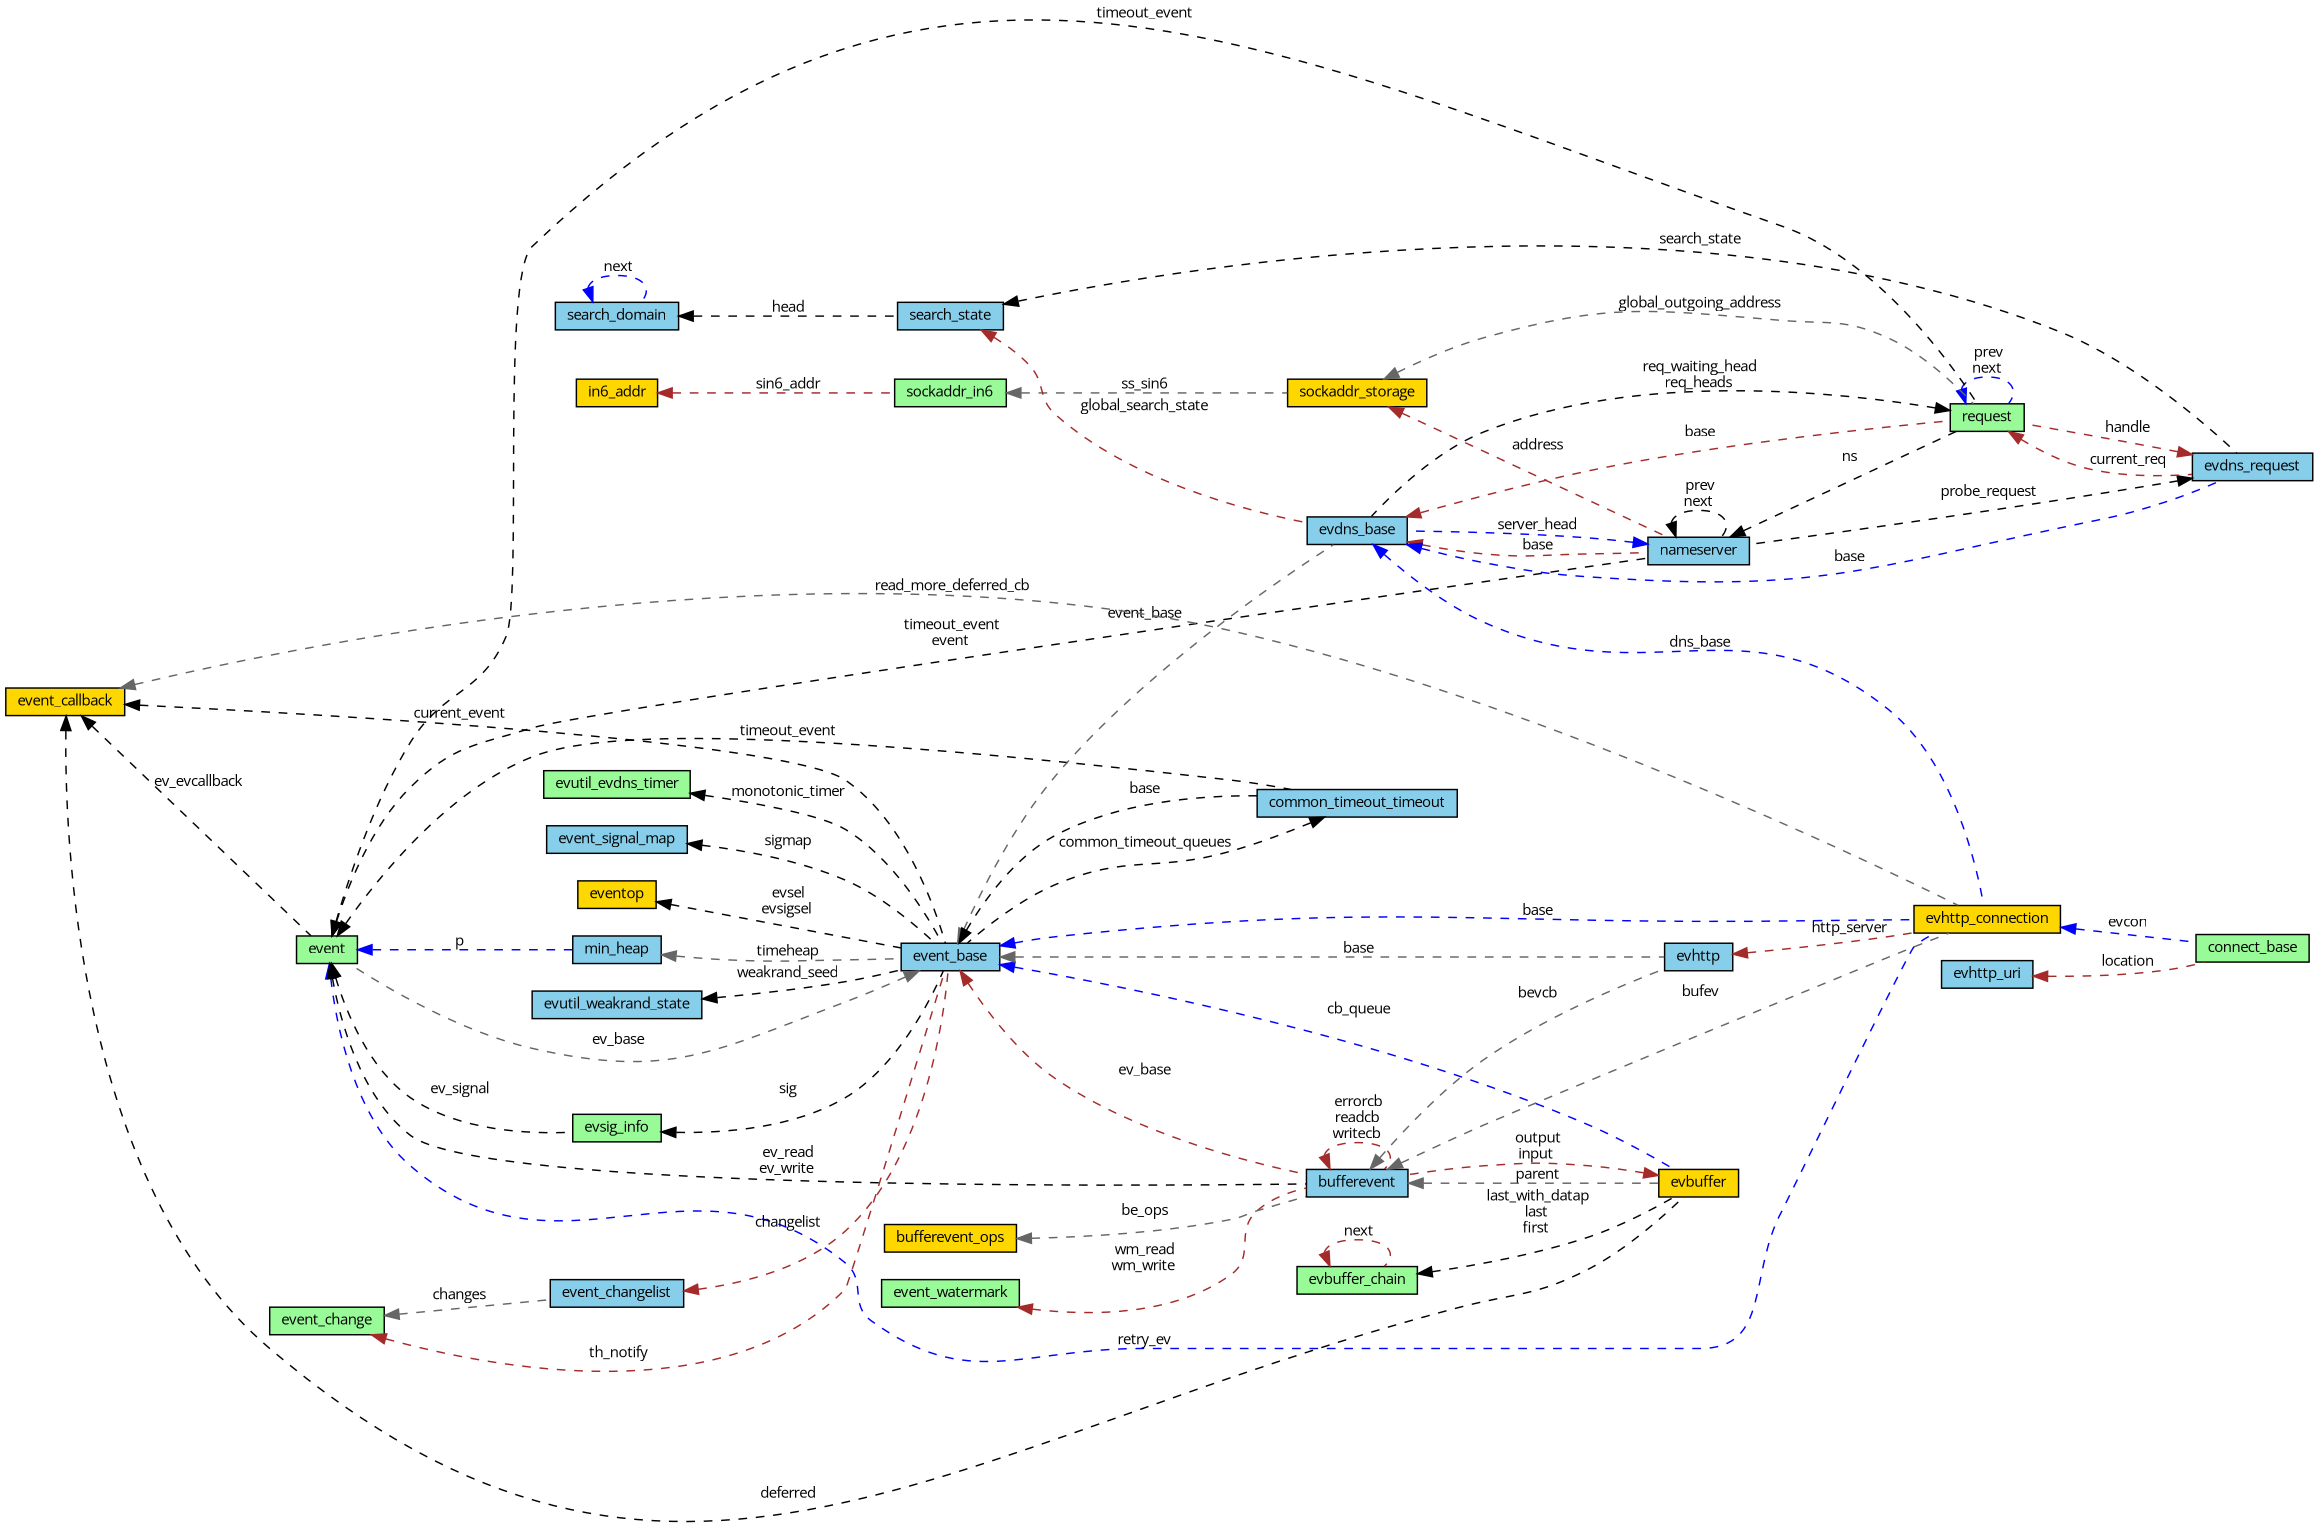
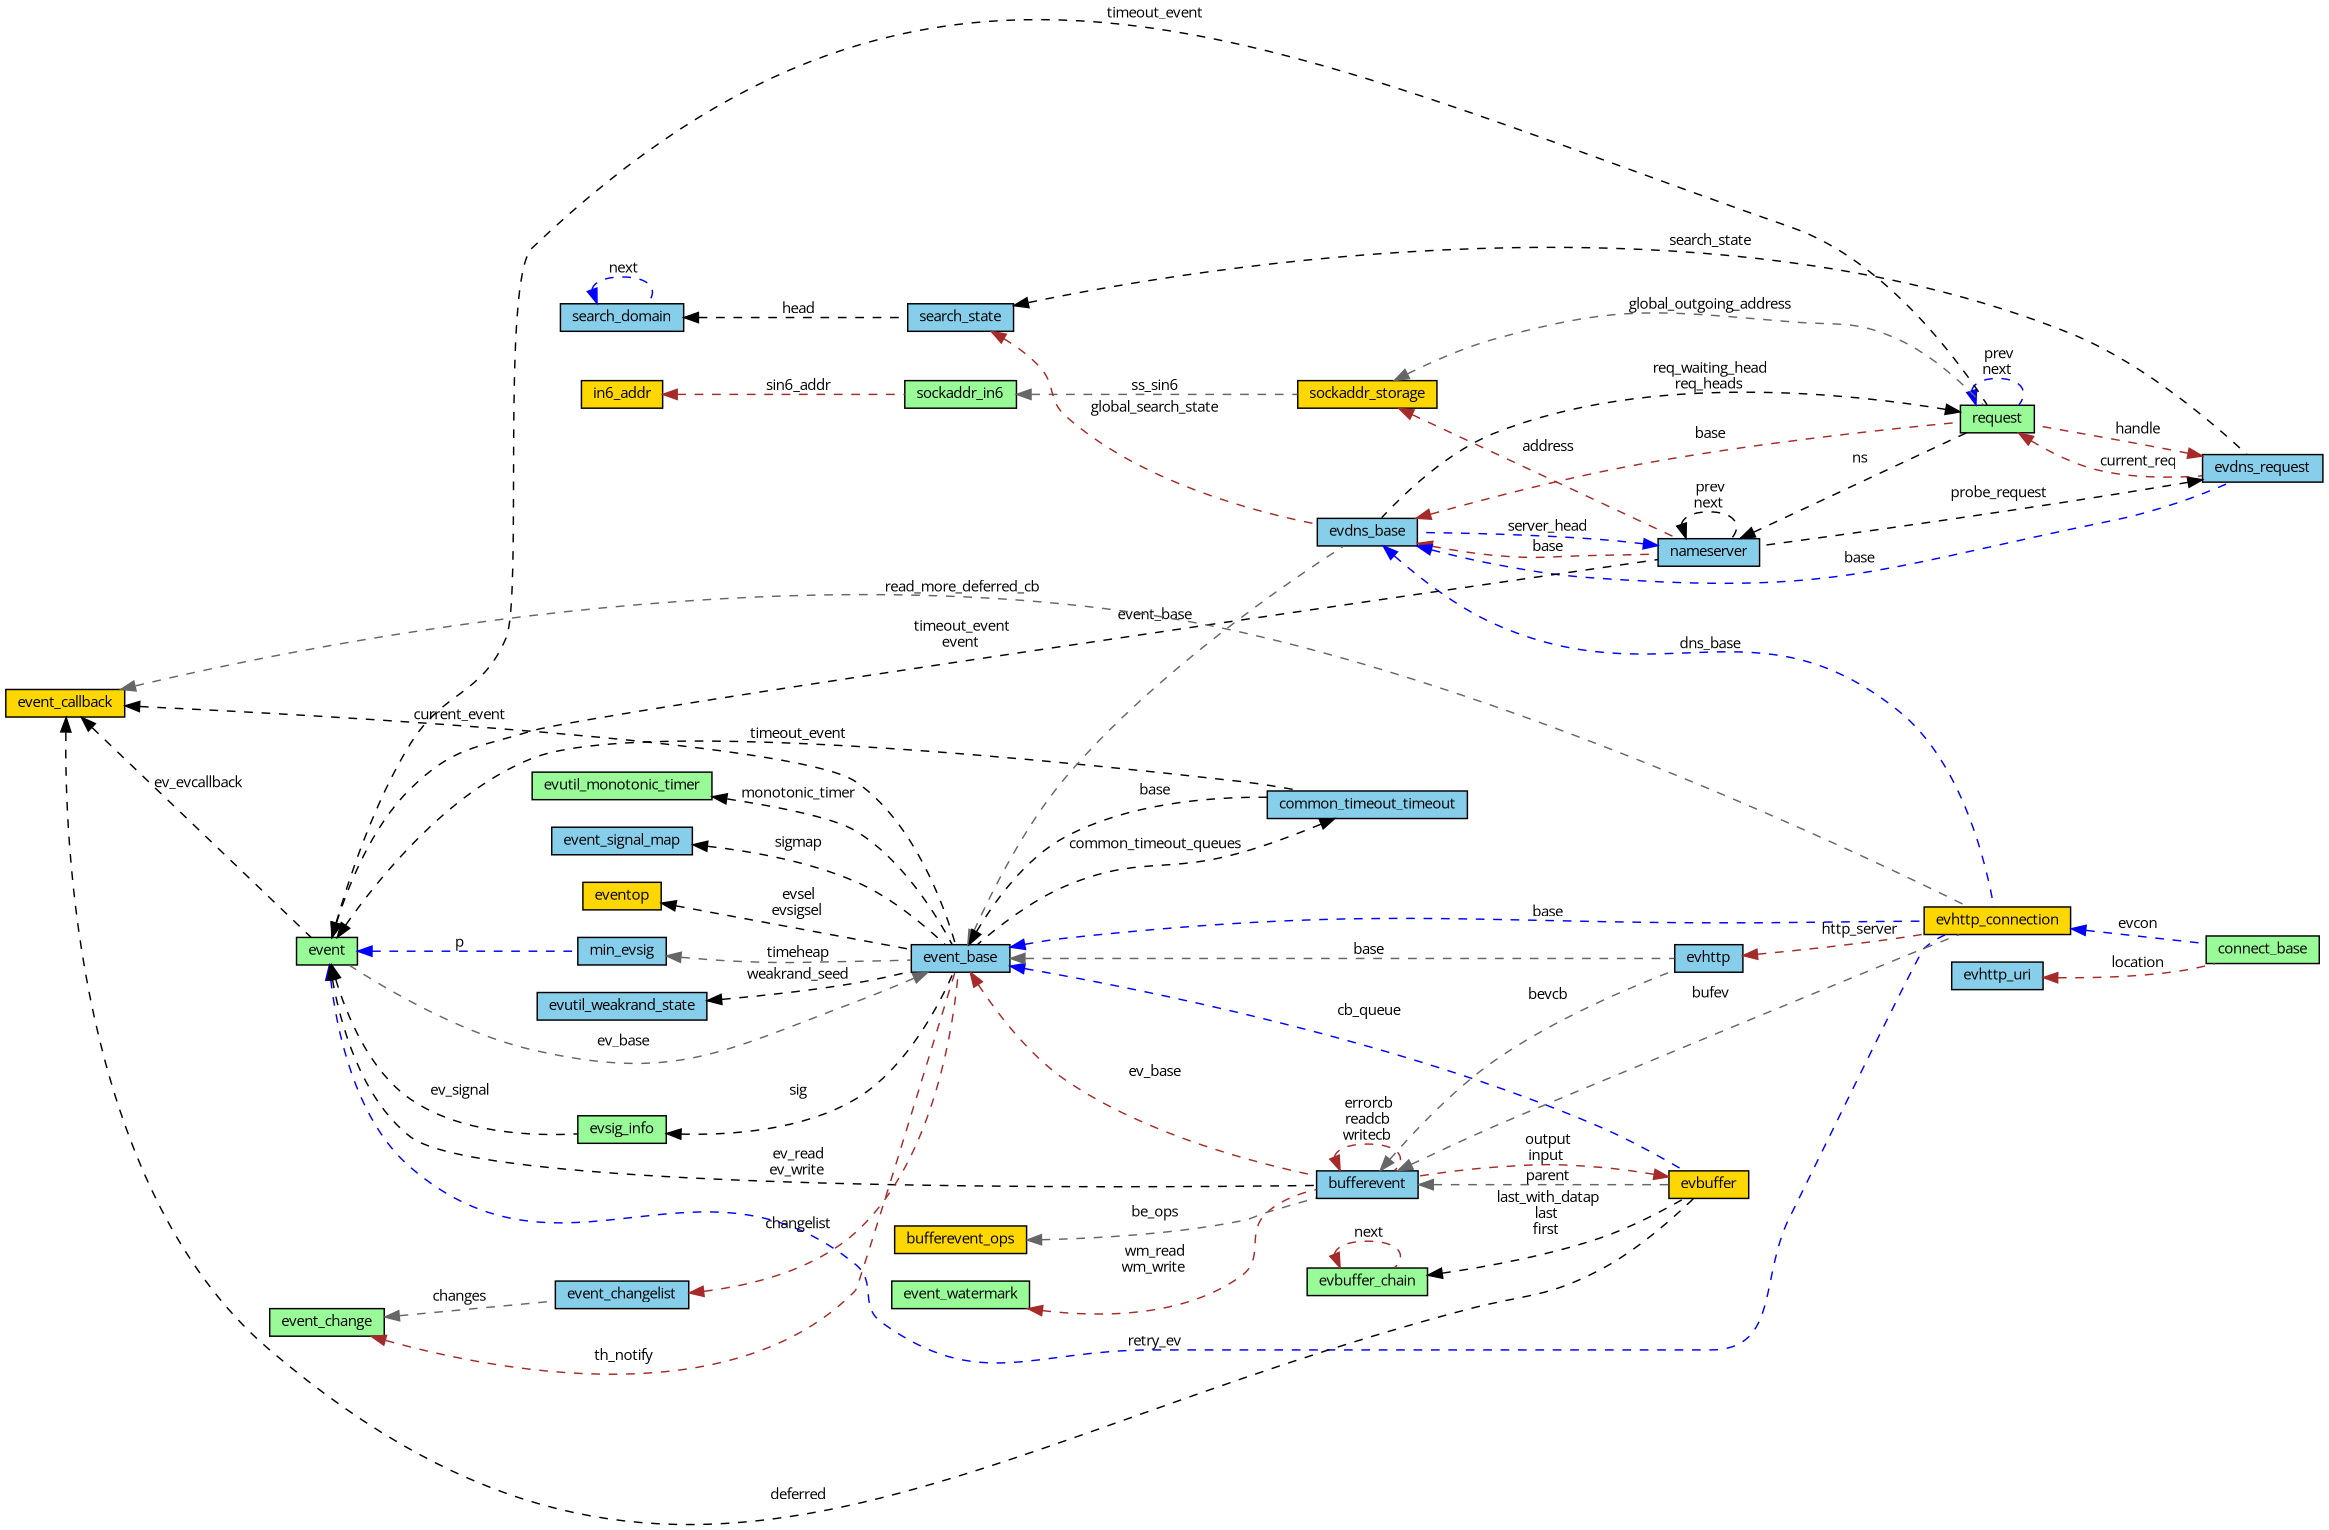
node "evutil_evdns_timer": label "evutil_evdns_timer" -> "evutil_monotonic_timer"
node "min_heap": label "min_heap" -> "min_evsig"
